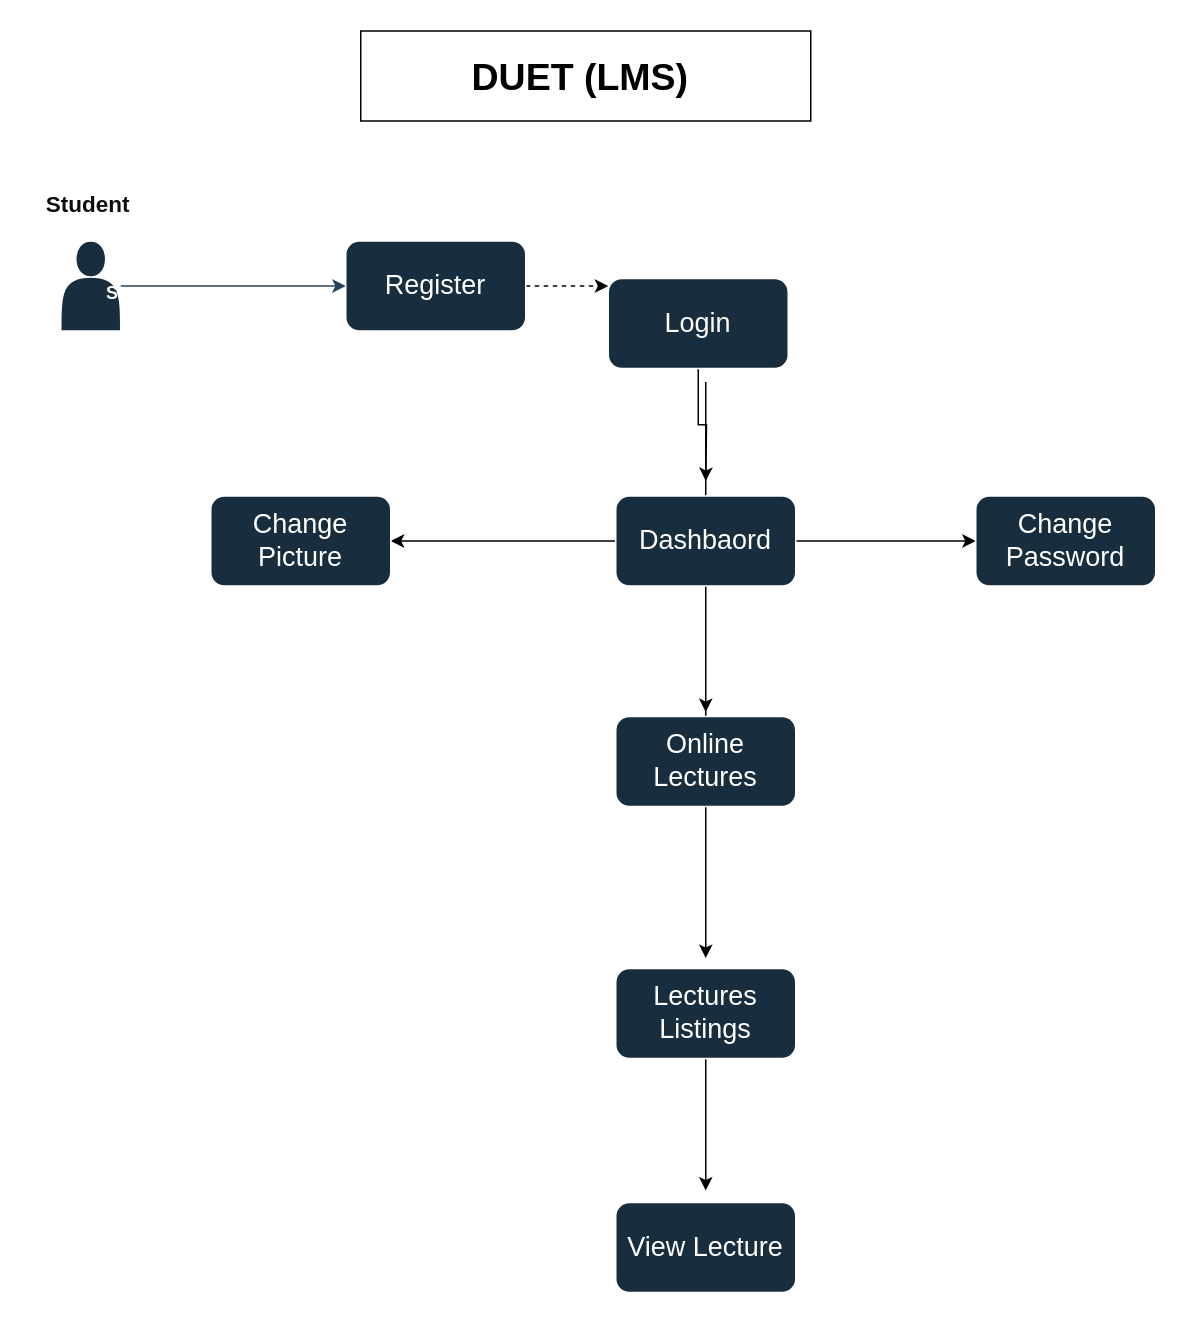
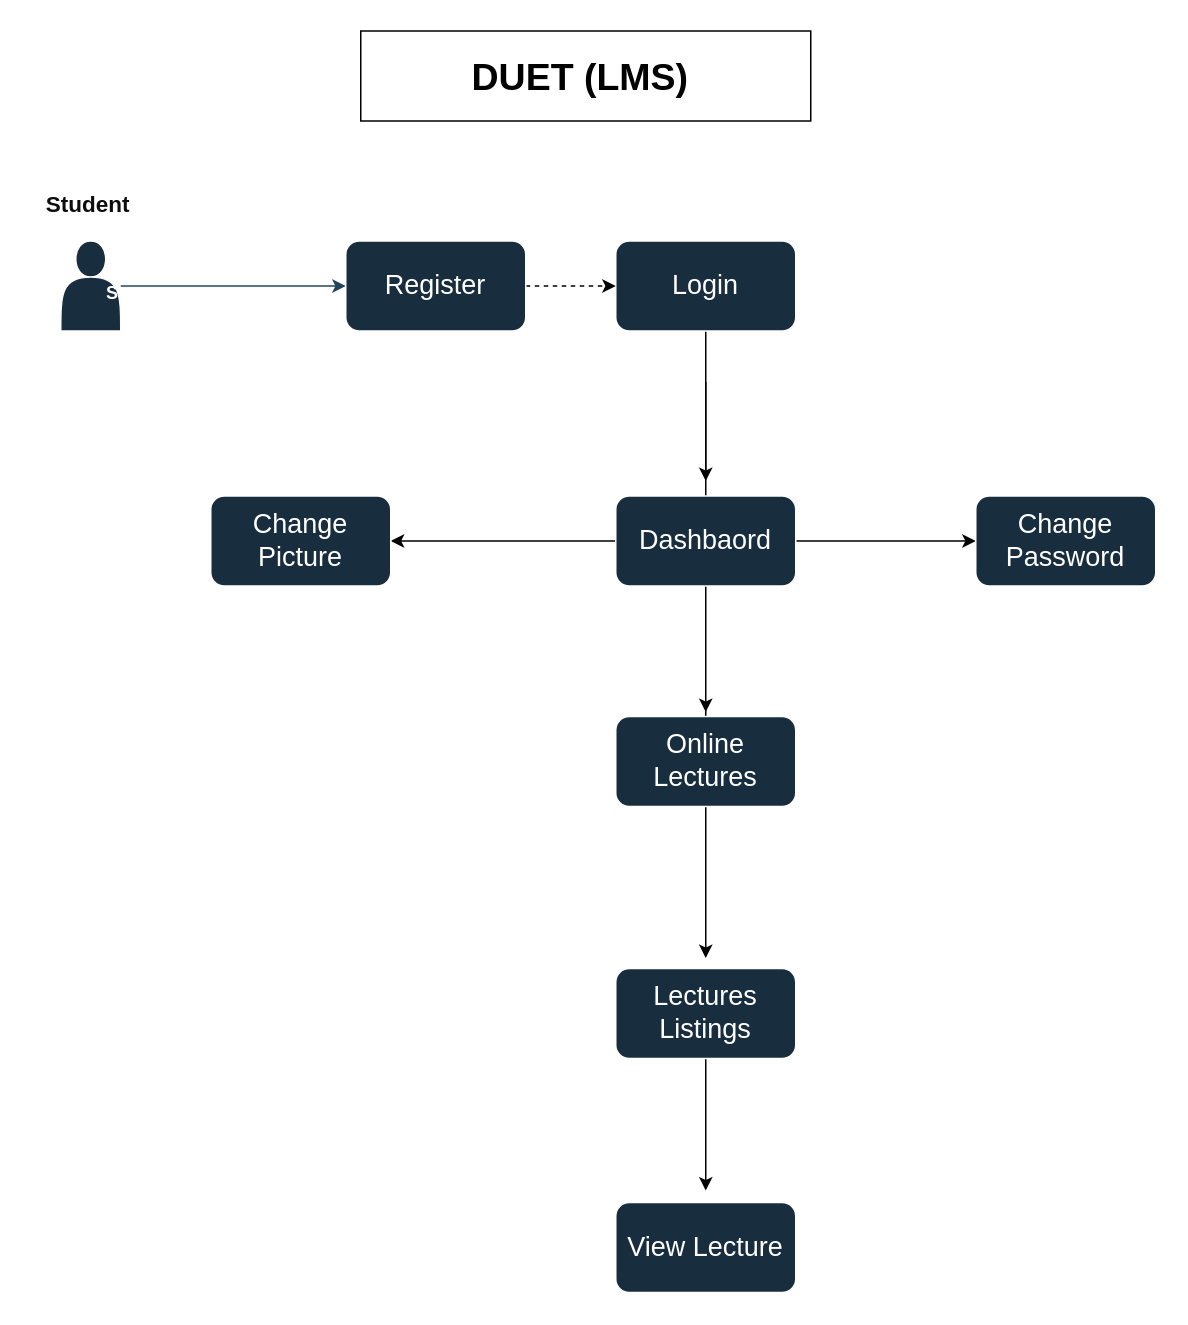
node "Login": moved (698, 323) -> (706, 286)
